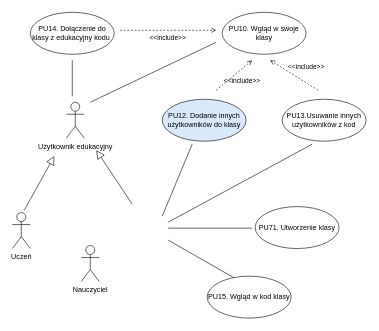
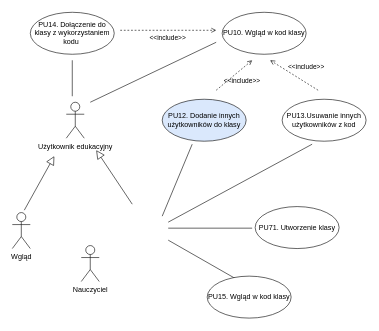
node "PU14. Dołączenie do klasy z edukacyjny kodu": label "PU14. Dołączenie do klasy z edukacyjny kodu" -> "PU14. Dołączenie do klasy z wykorzystaniem kodu"
node "PU10. Wgląd w swoje klasy": label "PU10. Wgląd w swoje klasy" -> "PU10. Wgląd w kod klasy"
node "Uczeń": label "Uczeń" -> "Wgląd"
